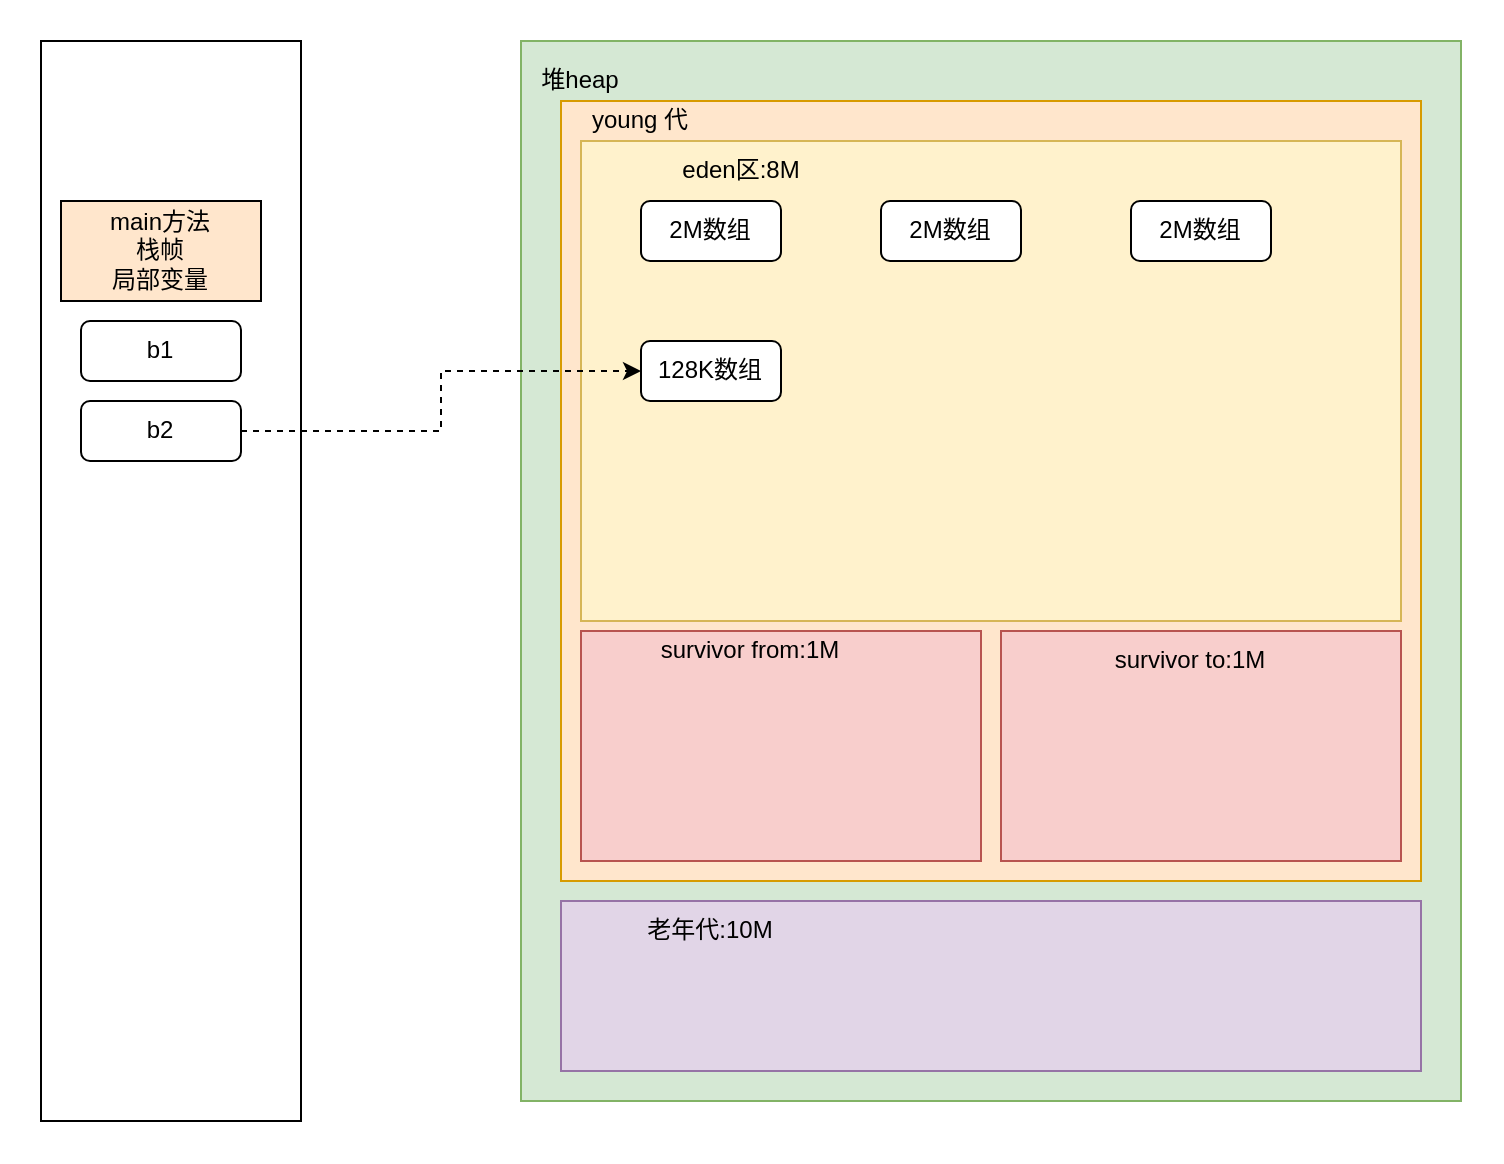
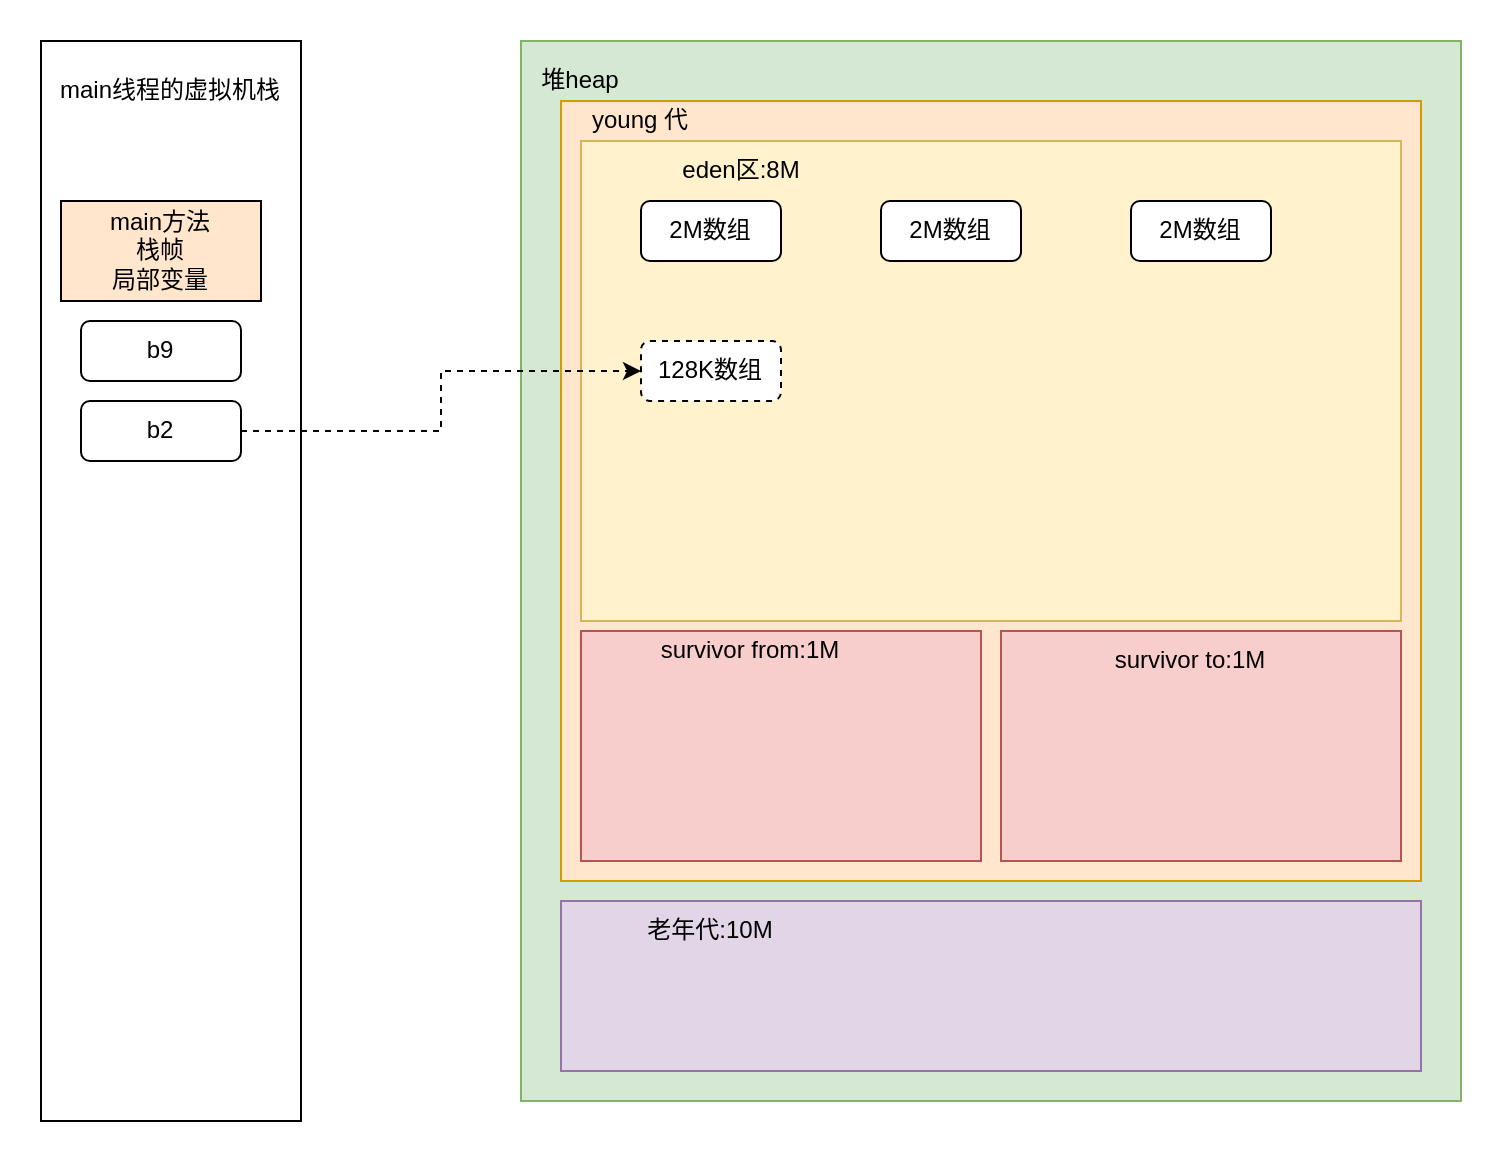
node "main线程的虚拟机栈": added
node "b1": label "b1" -> "b9"
node "128K数组": style solid -> dashed
